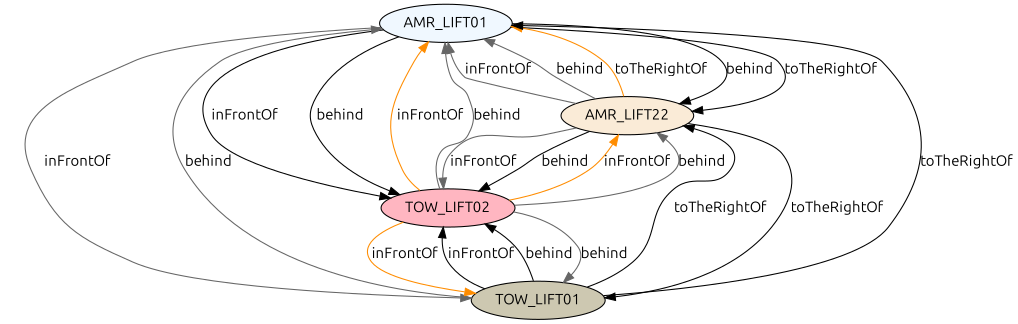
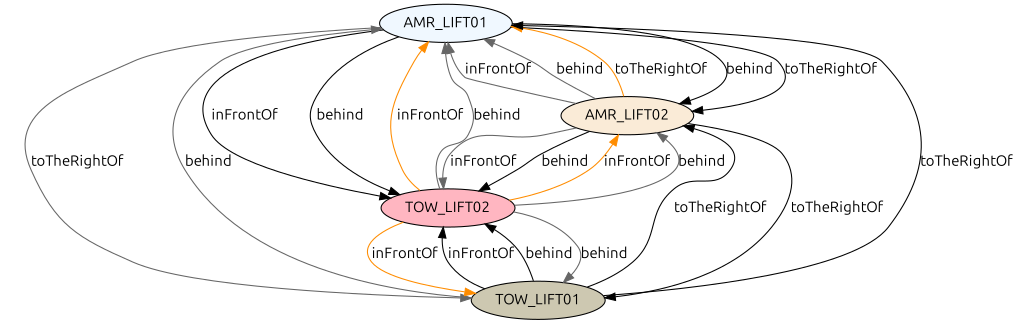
node "AMR_LIFT22": label "AMR_LIFT22" -> "AMR_LIFT02"
edge "AMR_LIFT01" -> "TOW_LIFT01": label "inFrontOf" -> "toTheRightOf"
